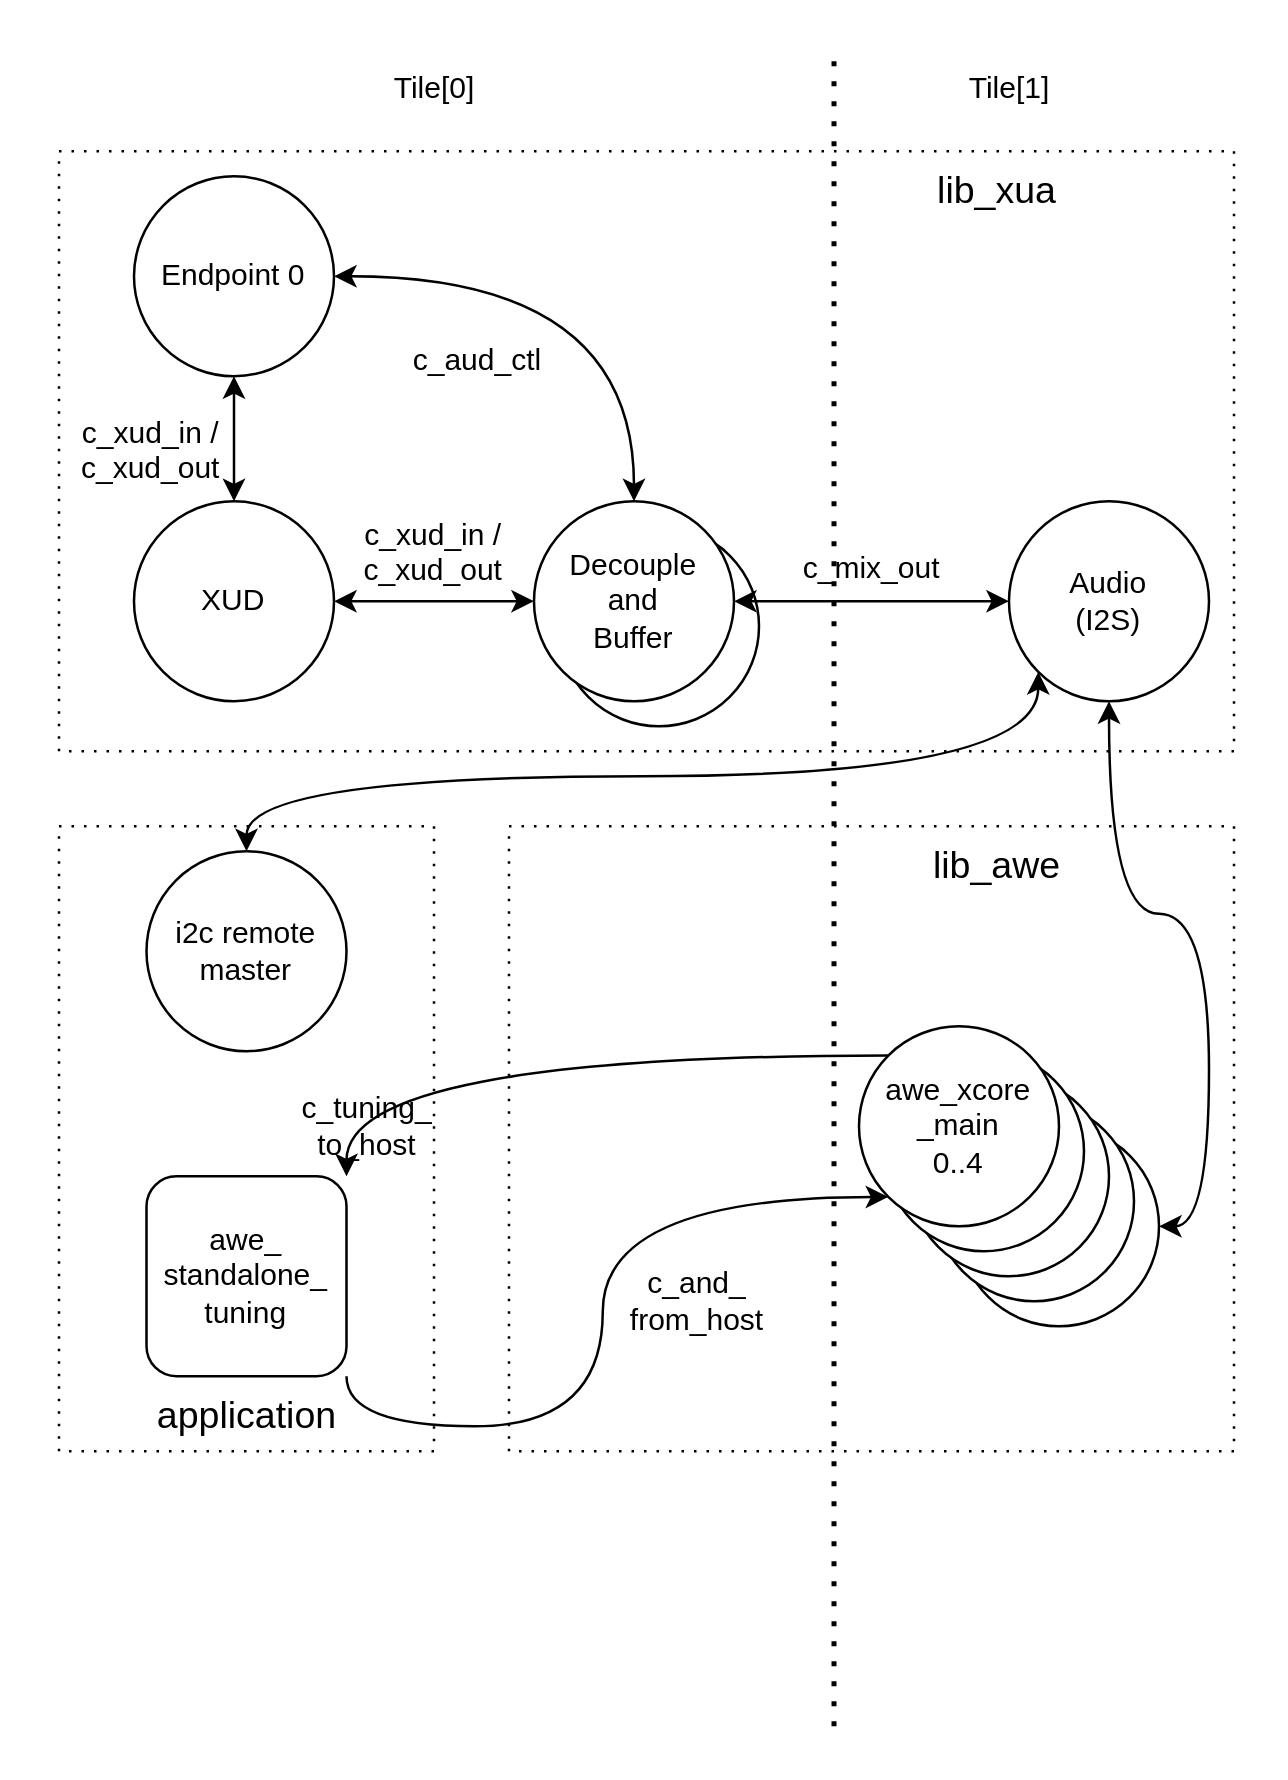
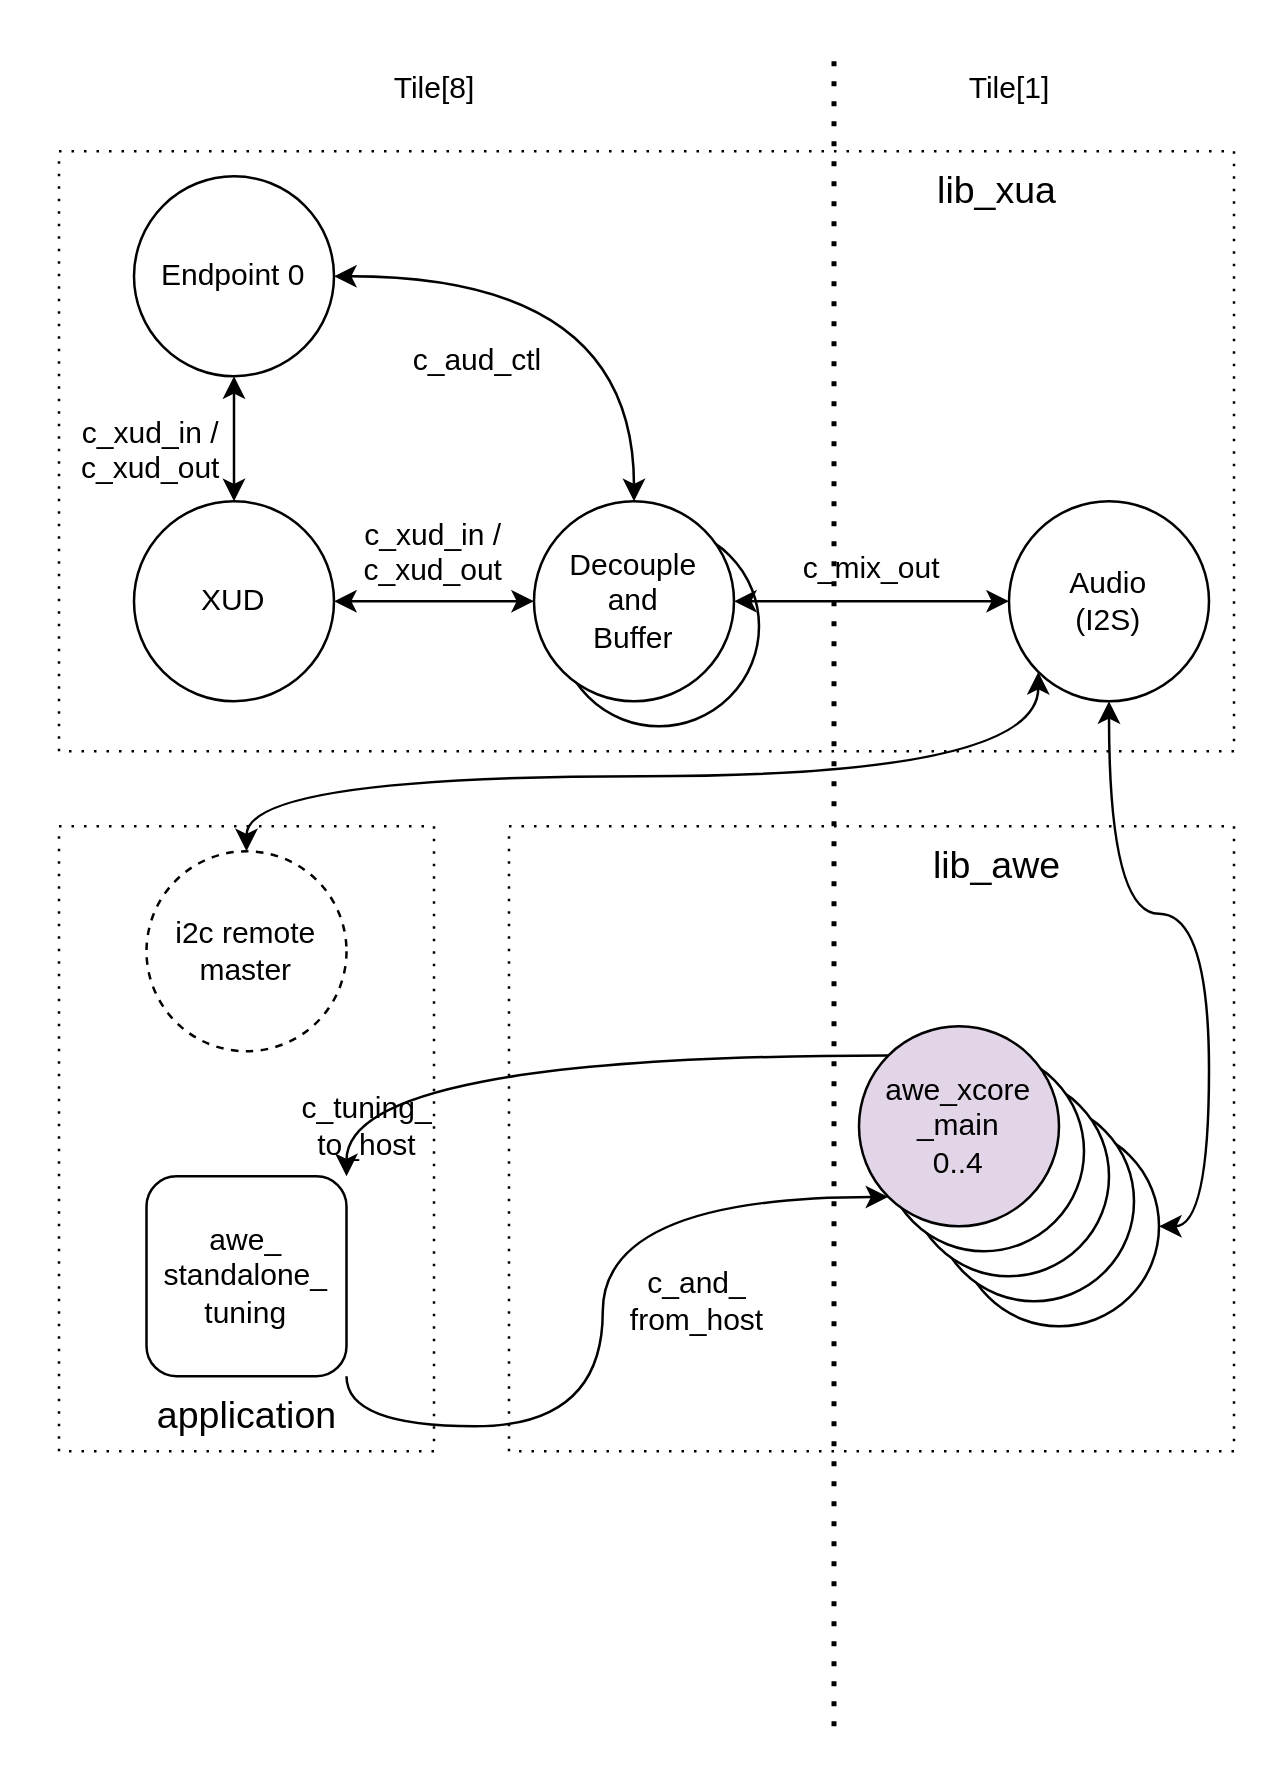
node "Tile[0]": label "Tile[0]" -> "Tile[8]"
node "i2c remote master": style solid -> dashed
node "awe_xcore _main 0..4": fillcolor #ffffff -> #e1d5e7
